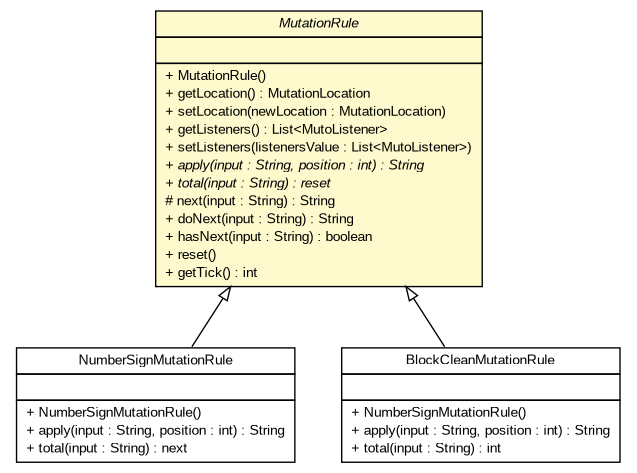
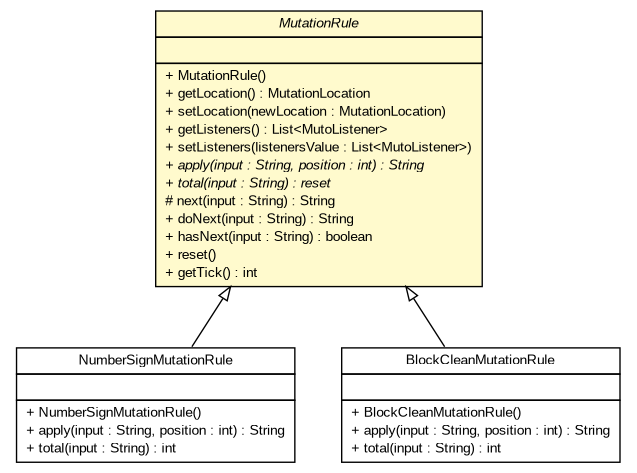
node "BlockCleanMutationRule": text "+ NumberSignMutationRule()" -> "+ BlockCleanMutationRule()"
node "NumberSignMutationRule": text "+ total(input : String) : next" -> "+ total(input : String) : int"
